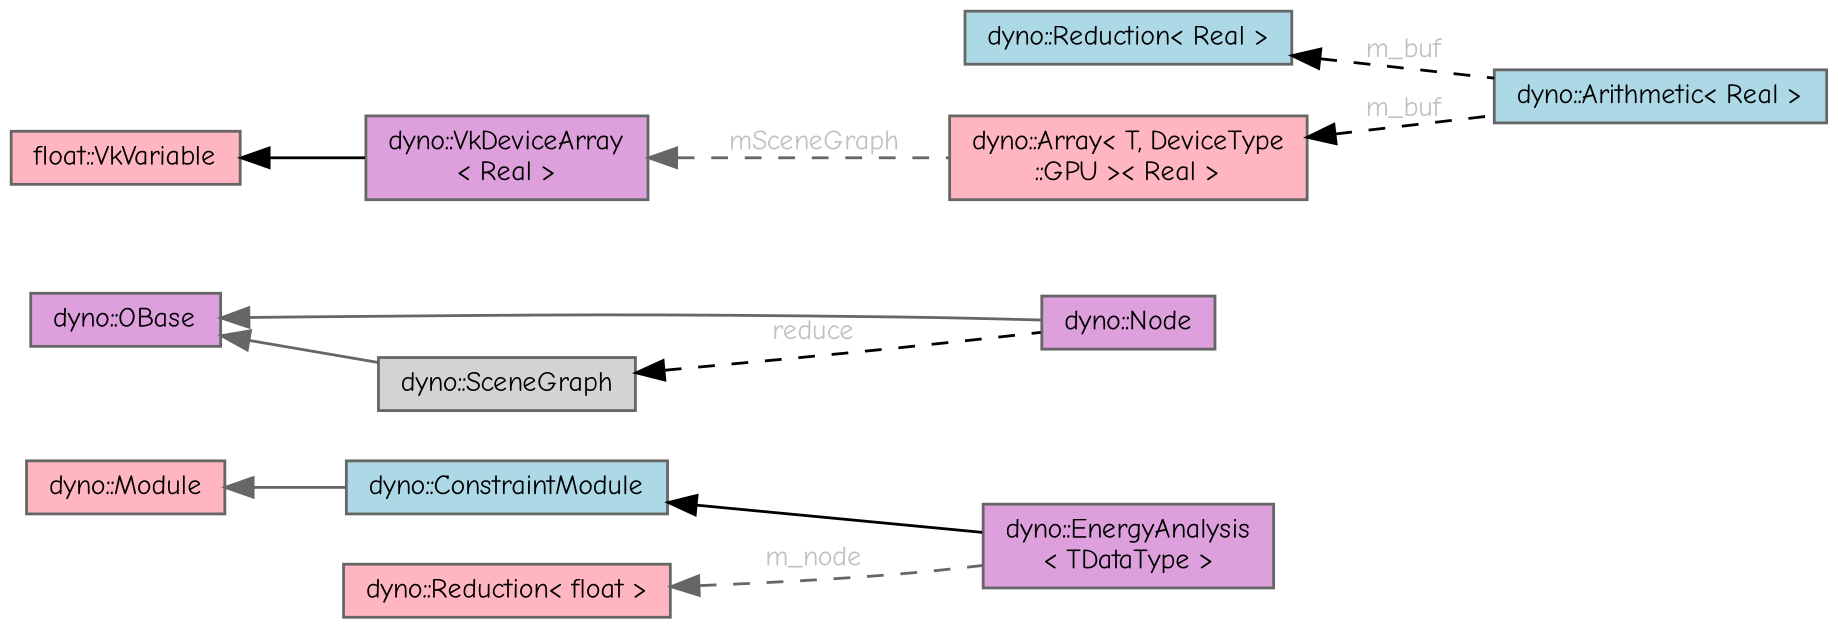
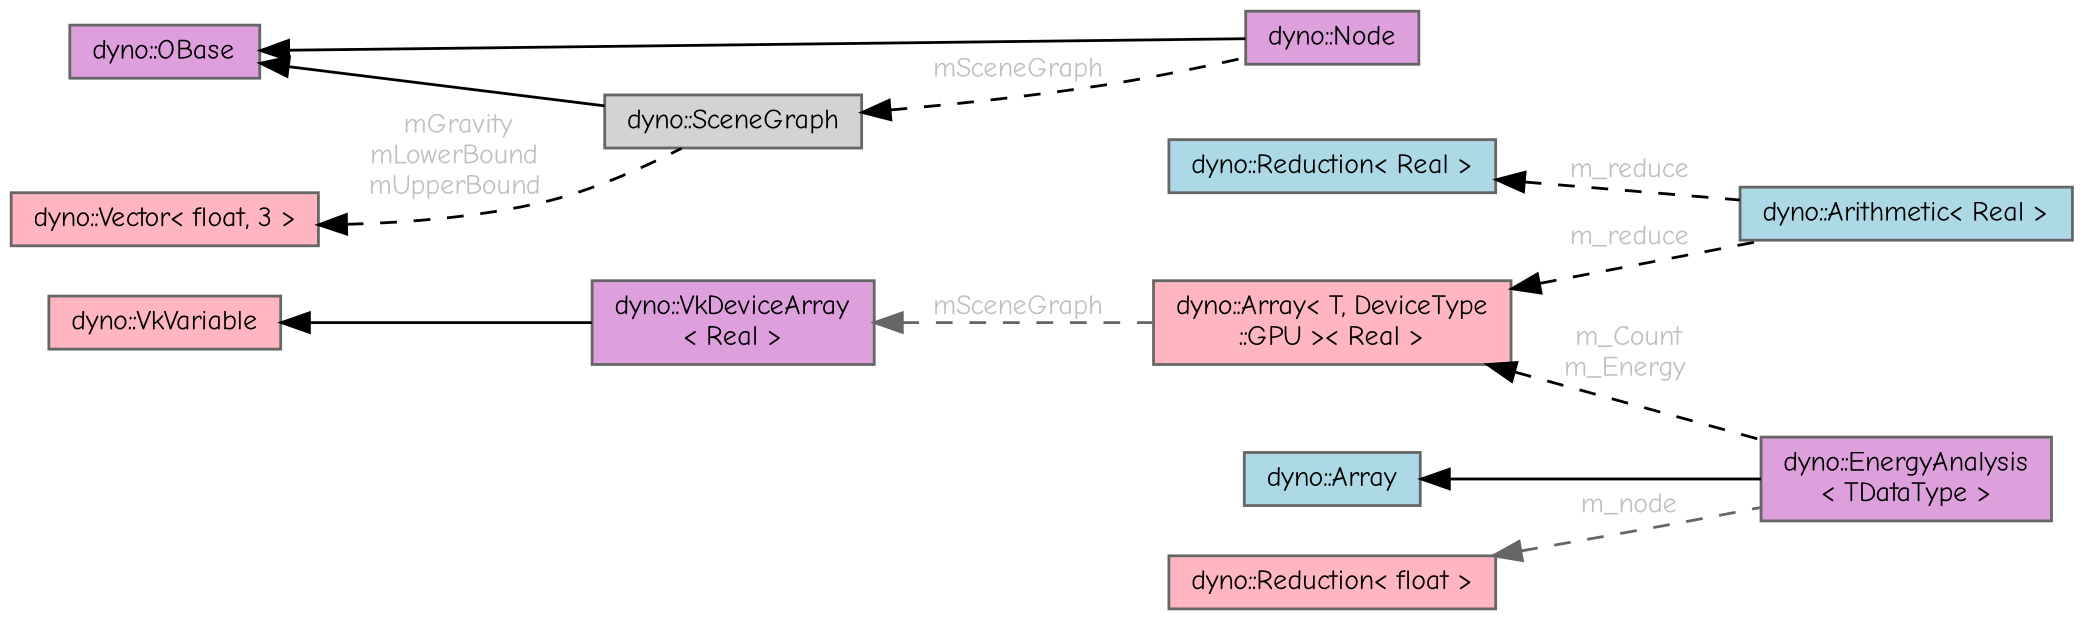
edge "dyno::Arithmetic< Real >" -> "dyno::Reduction< Real >": label " m_buf" -> " m_reduce"
edge "dyno::Arithmetic< Real >" -> "dyno::Array< T, DeviceType ::GPU >< Real >": label " m_buf" -> " m_reduce"
node "float::VkVariable": label "float::VkVariable" -> "dyno::VkVariable"
node "dyno::Vector< float, 3 >": added
edge "dyno::Node" -> "dyno::OBase": color gray40 -> black
edge "dyno::Node" -> "dyno::SceneGraph": label " reduce" -> " mSceneGraph"
edge "dyno::SceneGraph" -> "dyno::OBase": color gray40 -> black
edge "dyno::EnergyAnalysis < TDataType >" -> "dyno::Array< T, DeviceType ::GPU >< Real >": added, label "m_Count m_Energy"
node "dyno::Module": removed
node "dyno::ConstraintModule": label "dyno::ConstraintModule" -> "dyno::Array"
